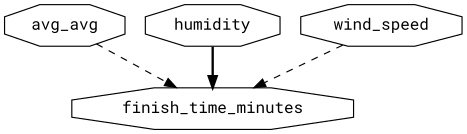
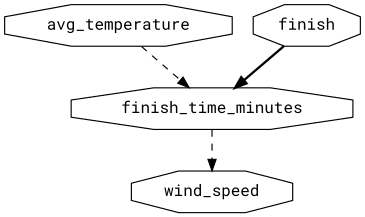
node "avg_avg": label "avg_avg" -> "avg_temperature"
node "humidity": label "humidity" -> "finish"
edge "wind_speed" -> "finish_time_minutes": reversed
